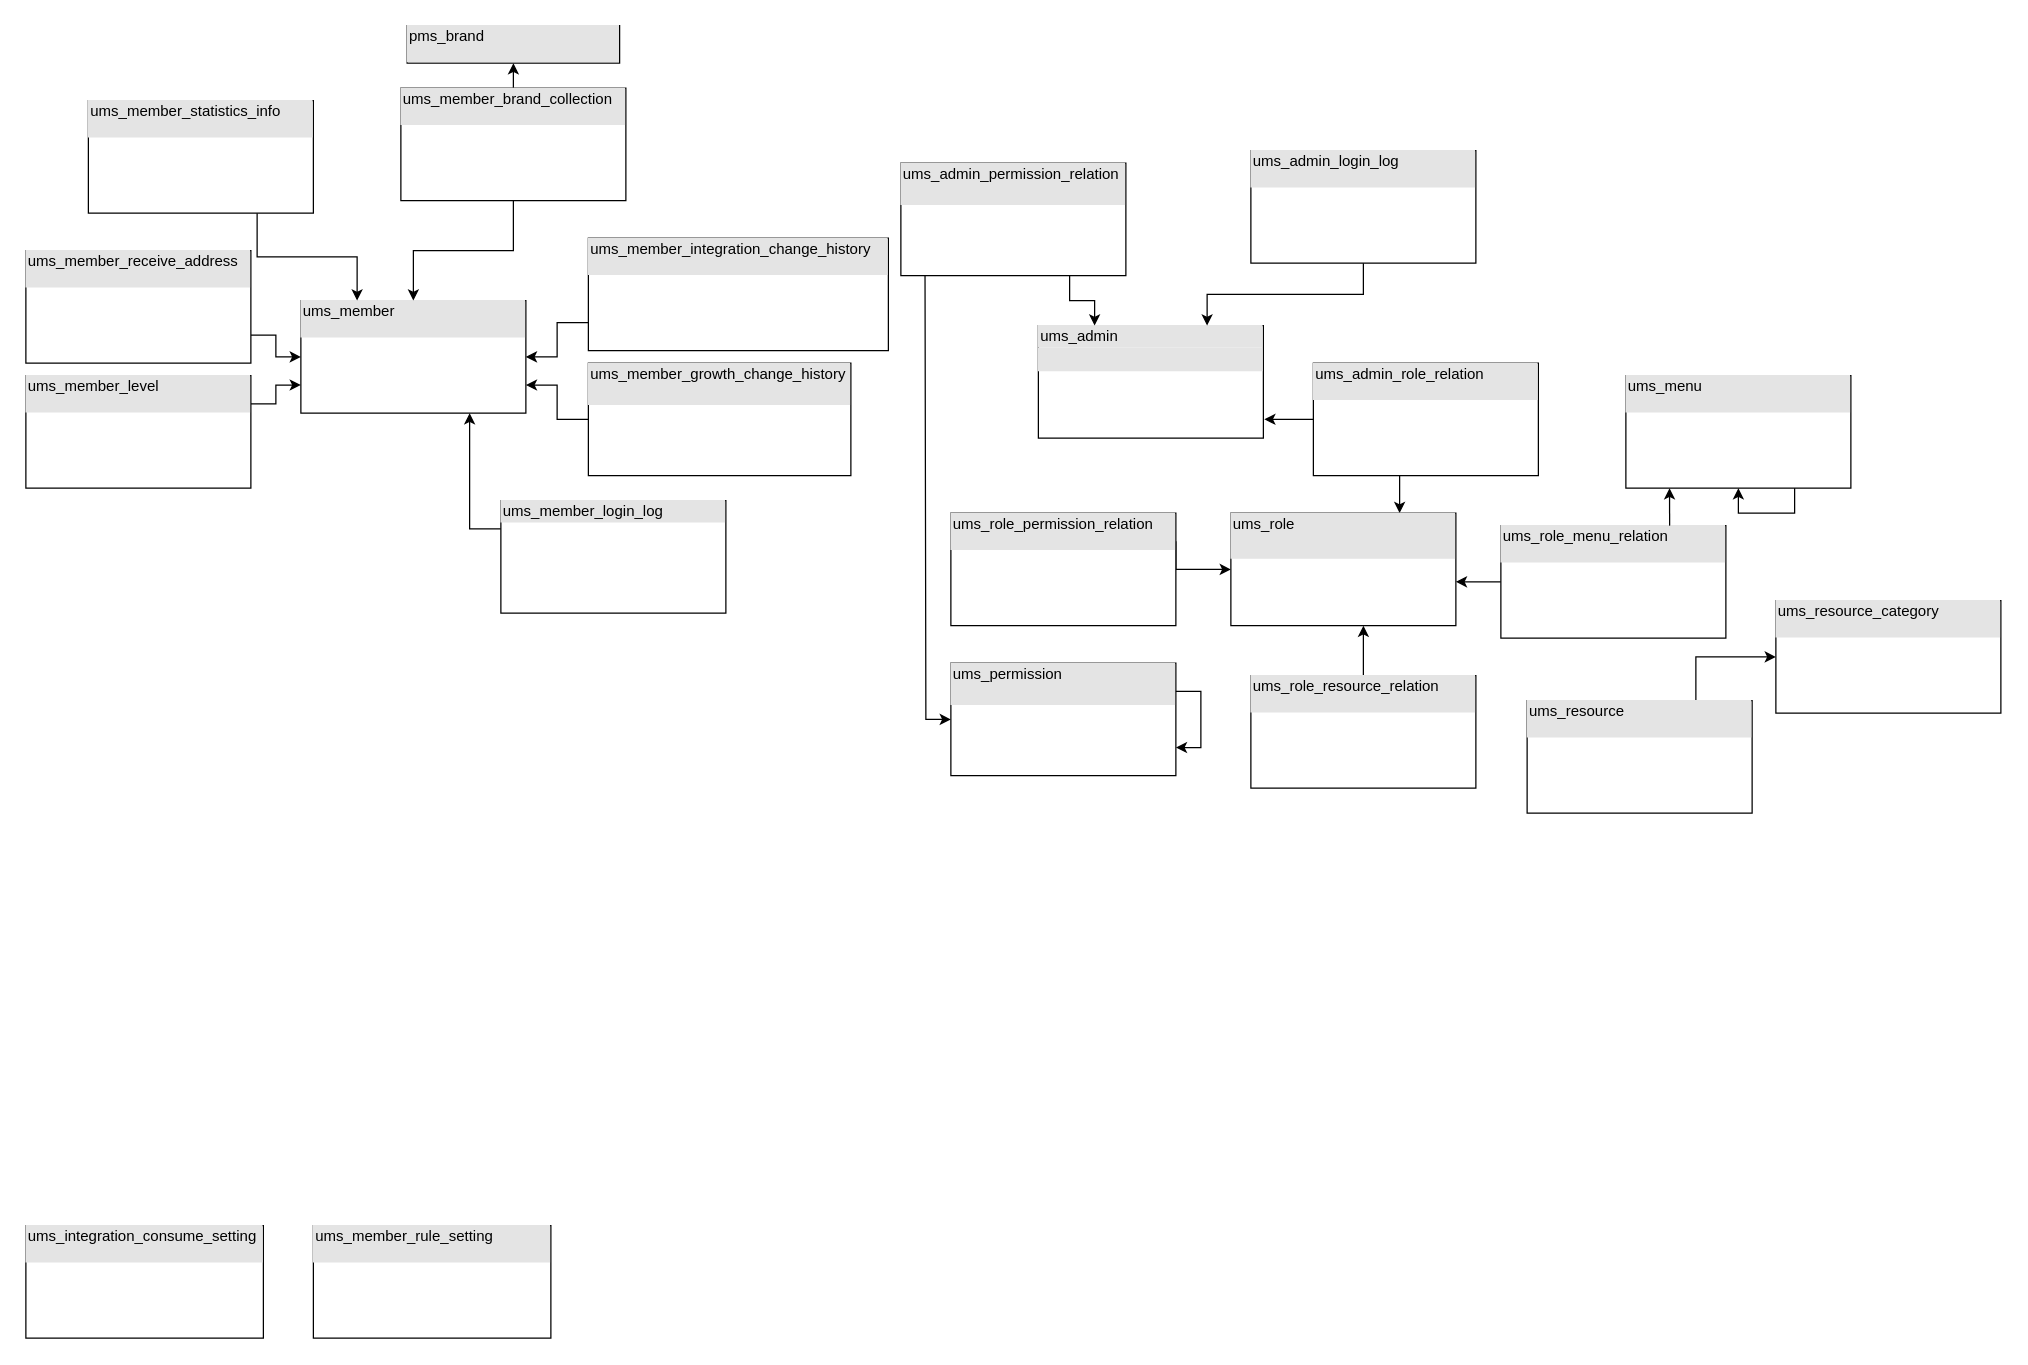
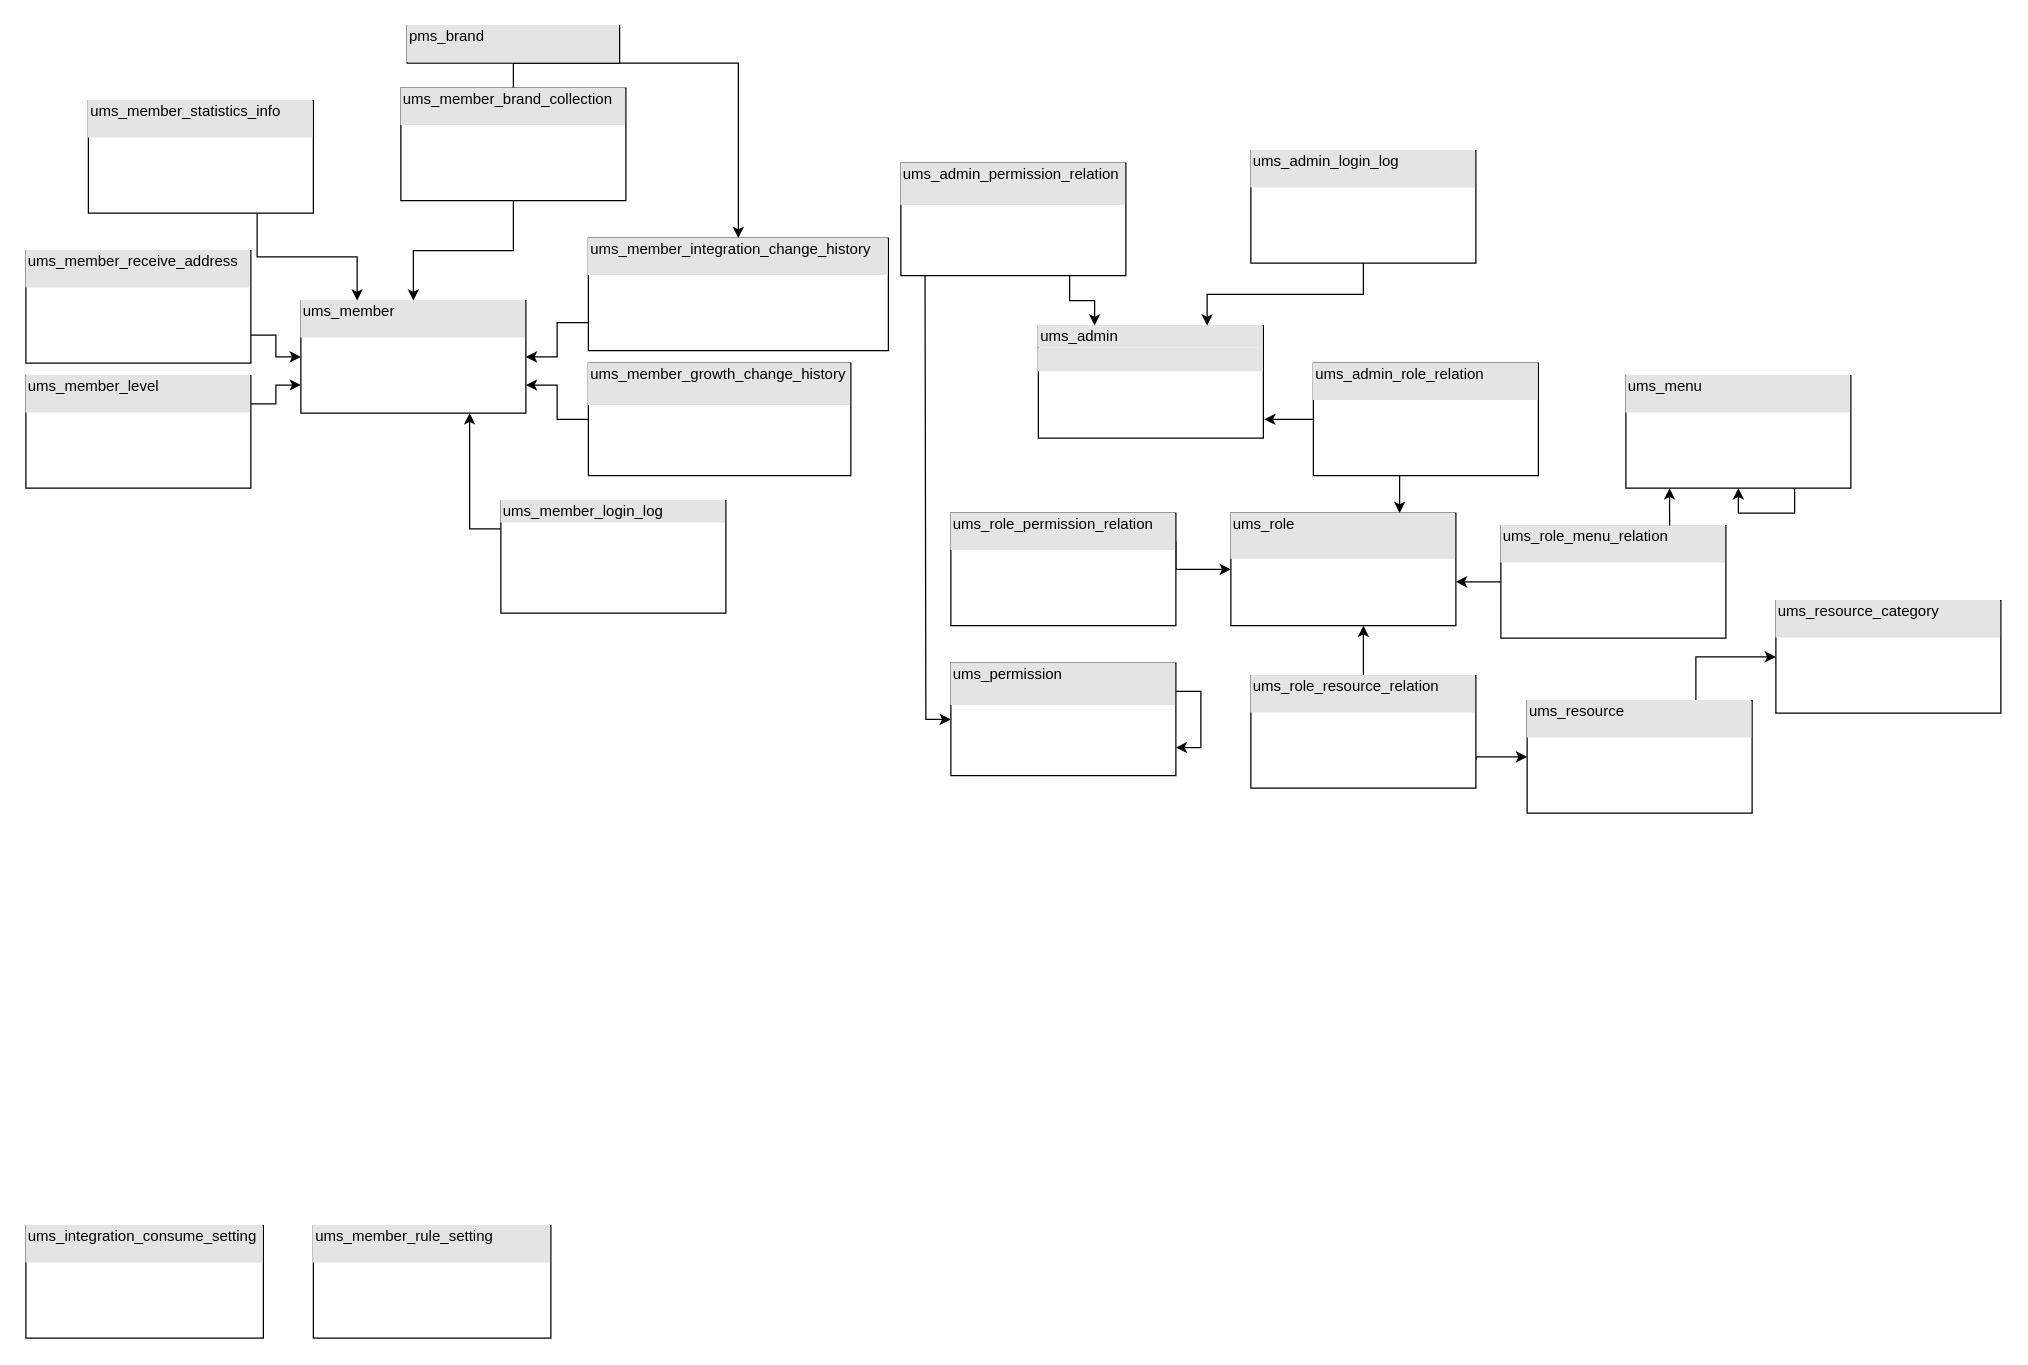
edge "ums_member_brand_collection" -> "pms_brand": now "ums_member_brand_collection" -> "ums_member_integration_change_history"
edge "ums_role_resource_relation" -> "ums_resource": added
